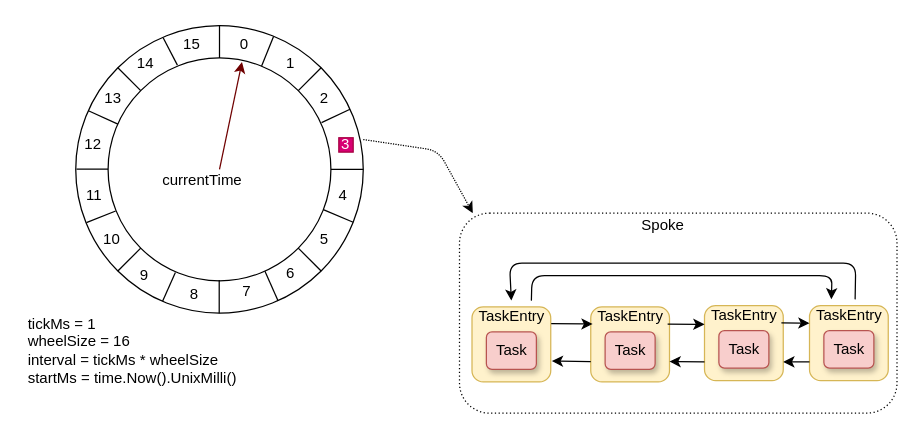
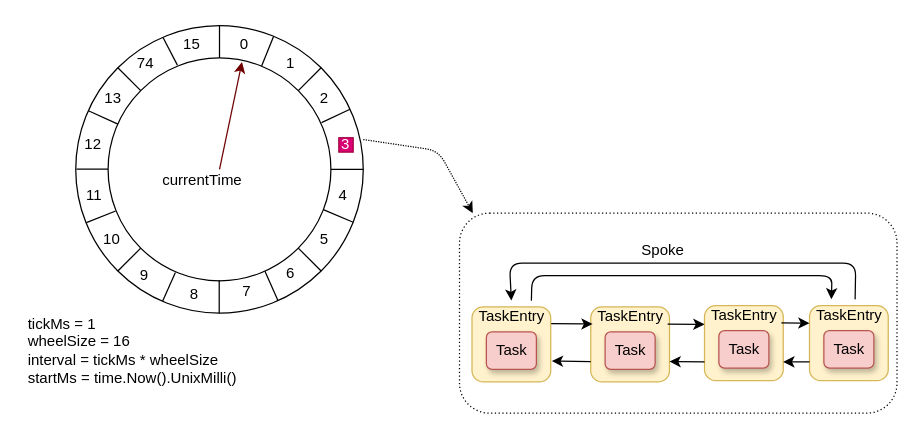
node "14": label "14" -> "74"
node "Spoke": moved (663, 226) -> (663, 251)
